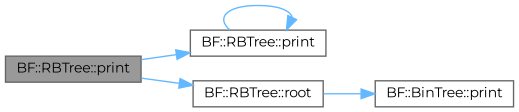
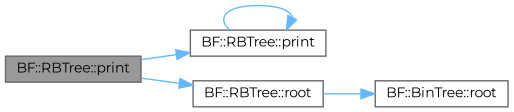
node "BF::BinTree::print": label "BF::BinTree::print" -> "BF::BinTree::root"
